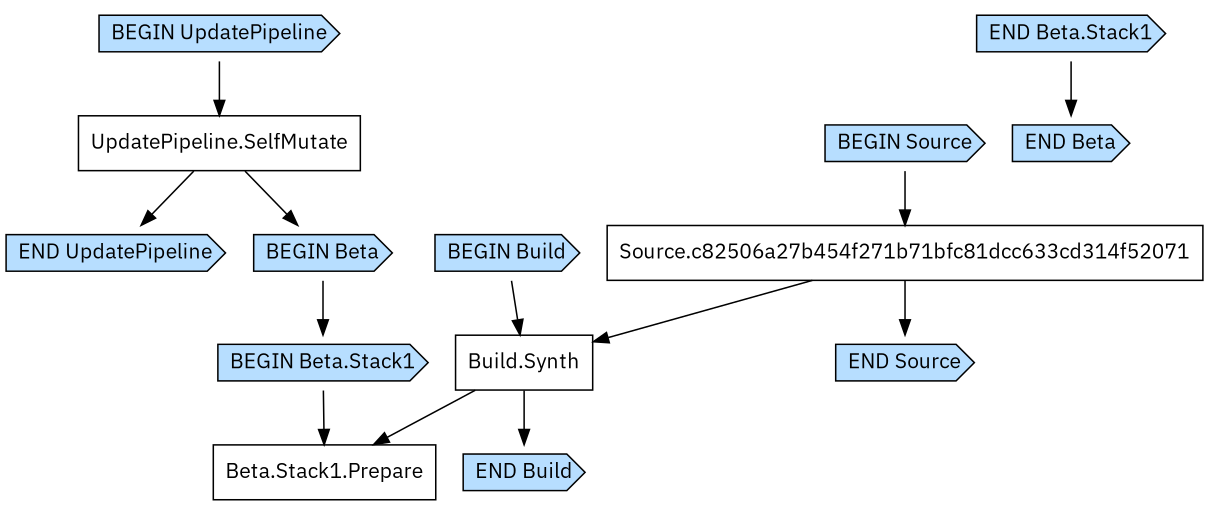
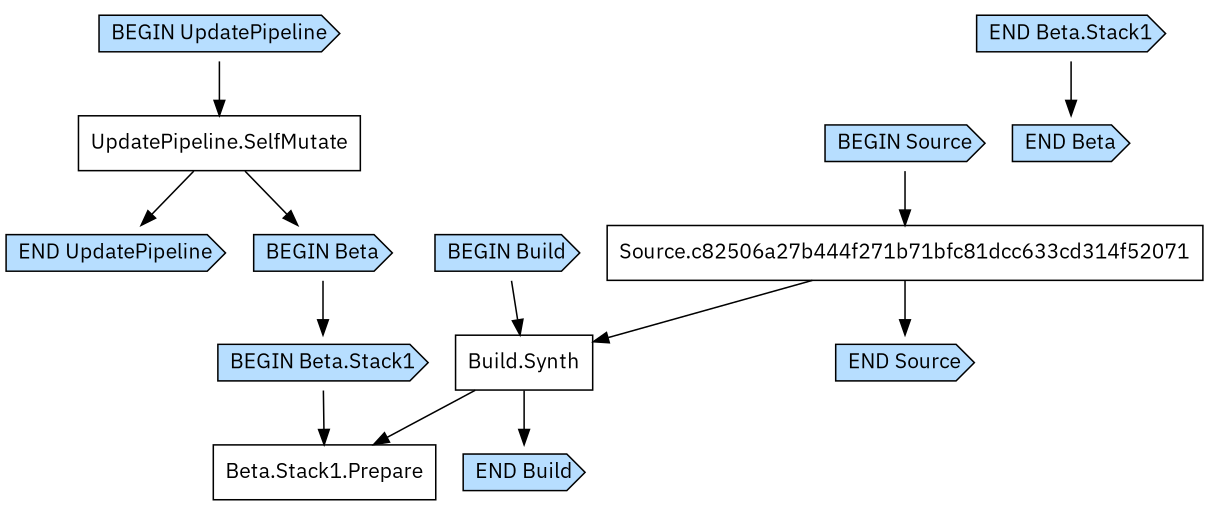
node "Source.c82506a27b454f271b71bfc81dcc633cd314f52071": label "Source.c82506a27b454f271b71bfc81dcc633cd314f52071" -> "Source.c82506a27b444f271b71bfc81dcc633cd314f52071"
